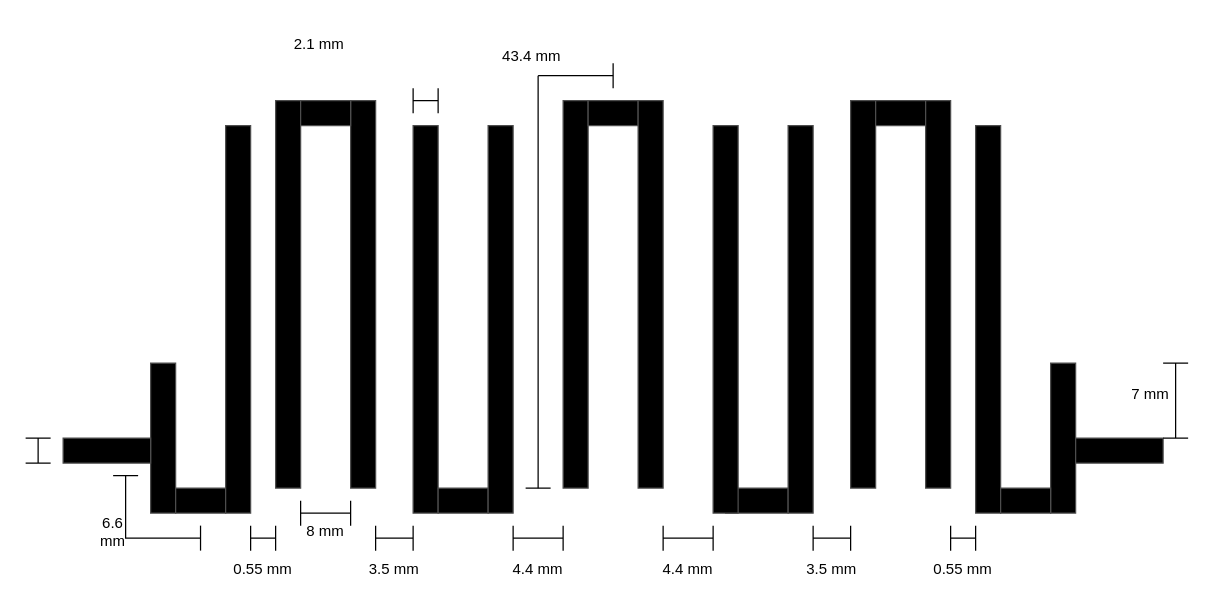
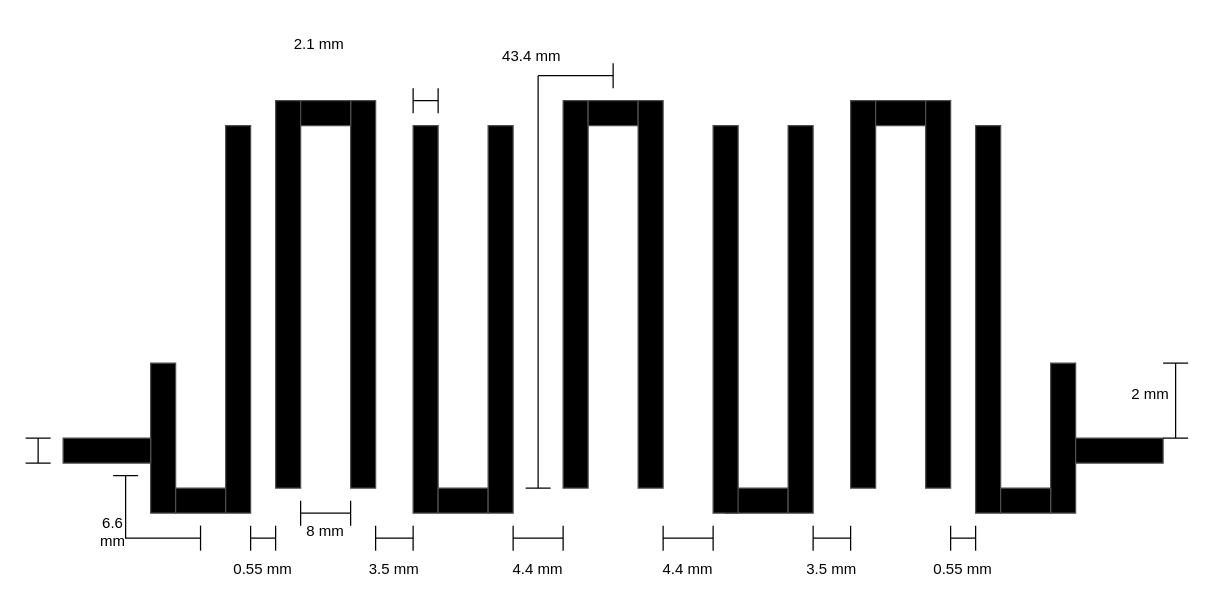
node "7 mm": label "7 mm" -> "2 mm"
